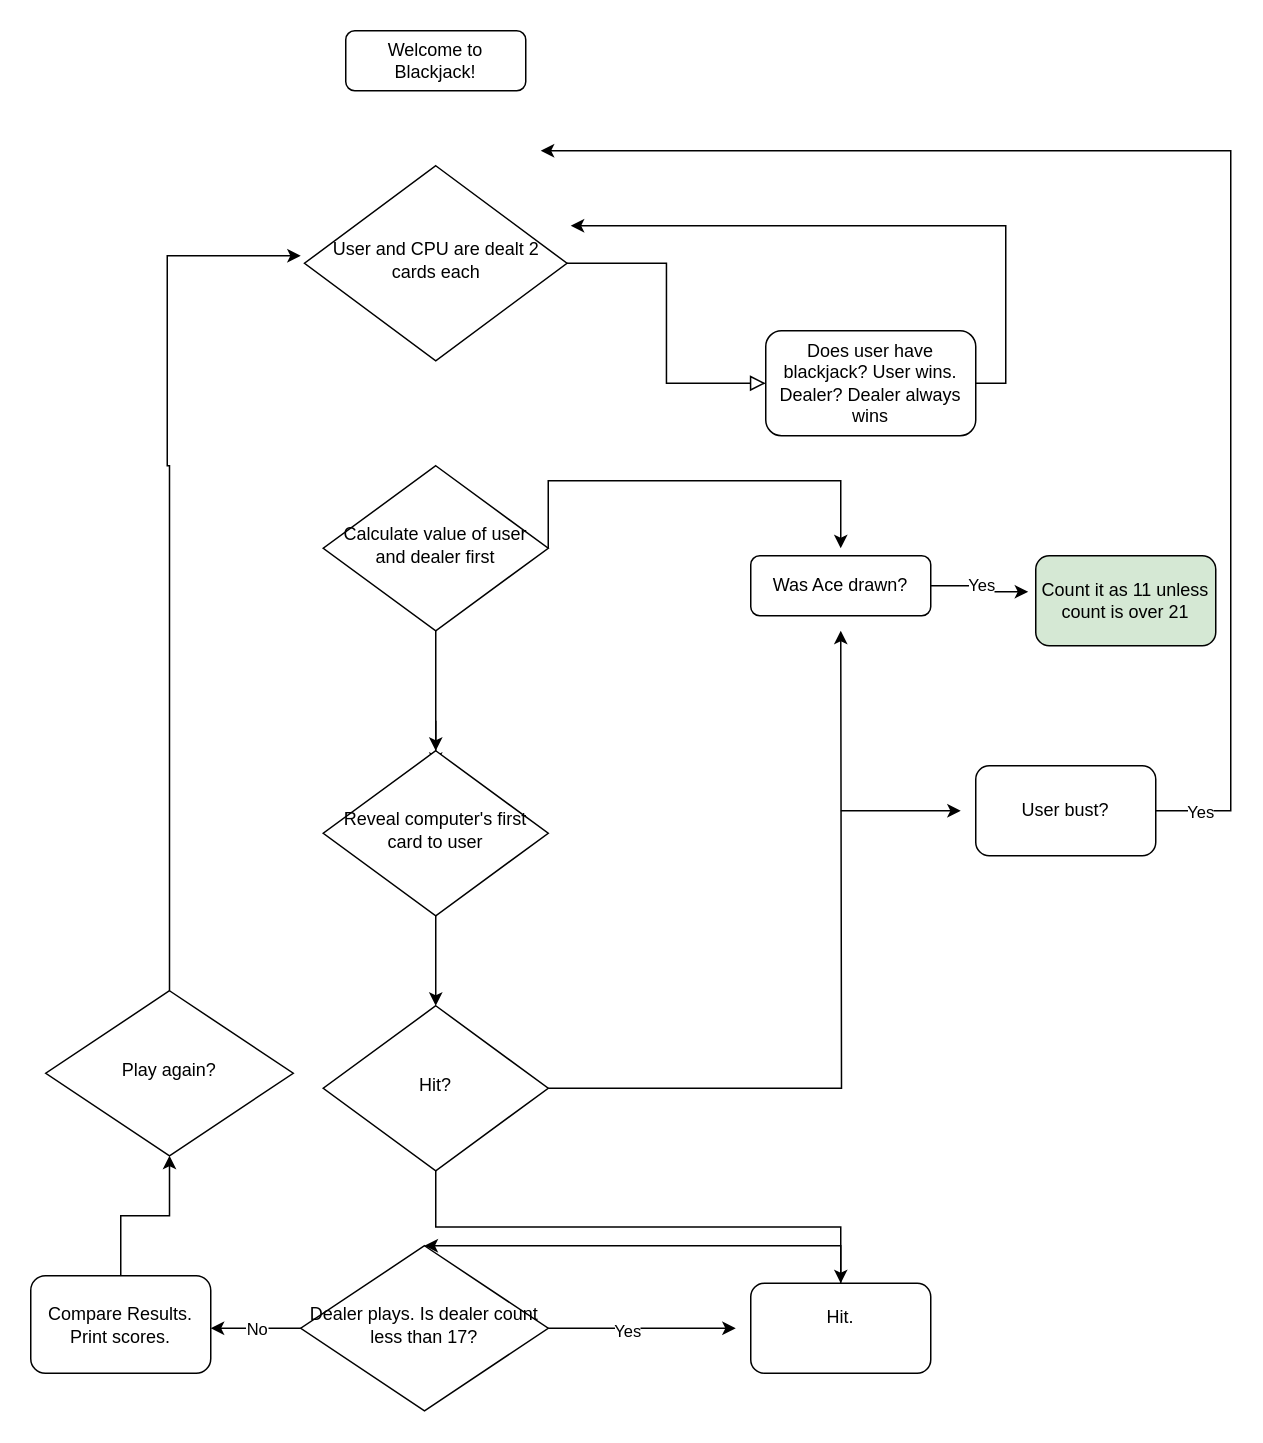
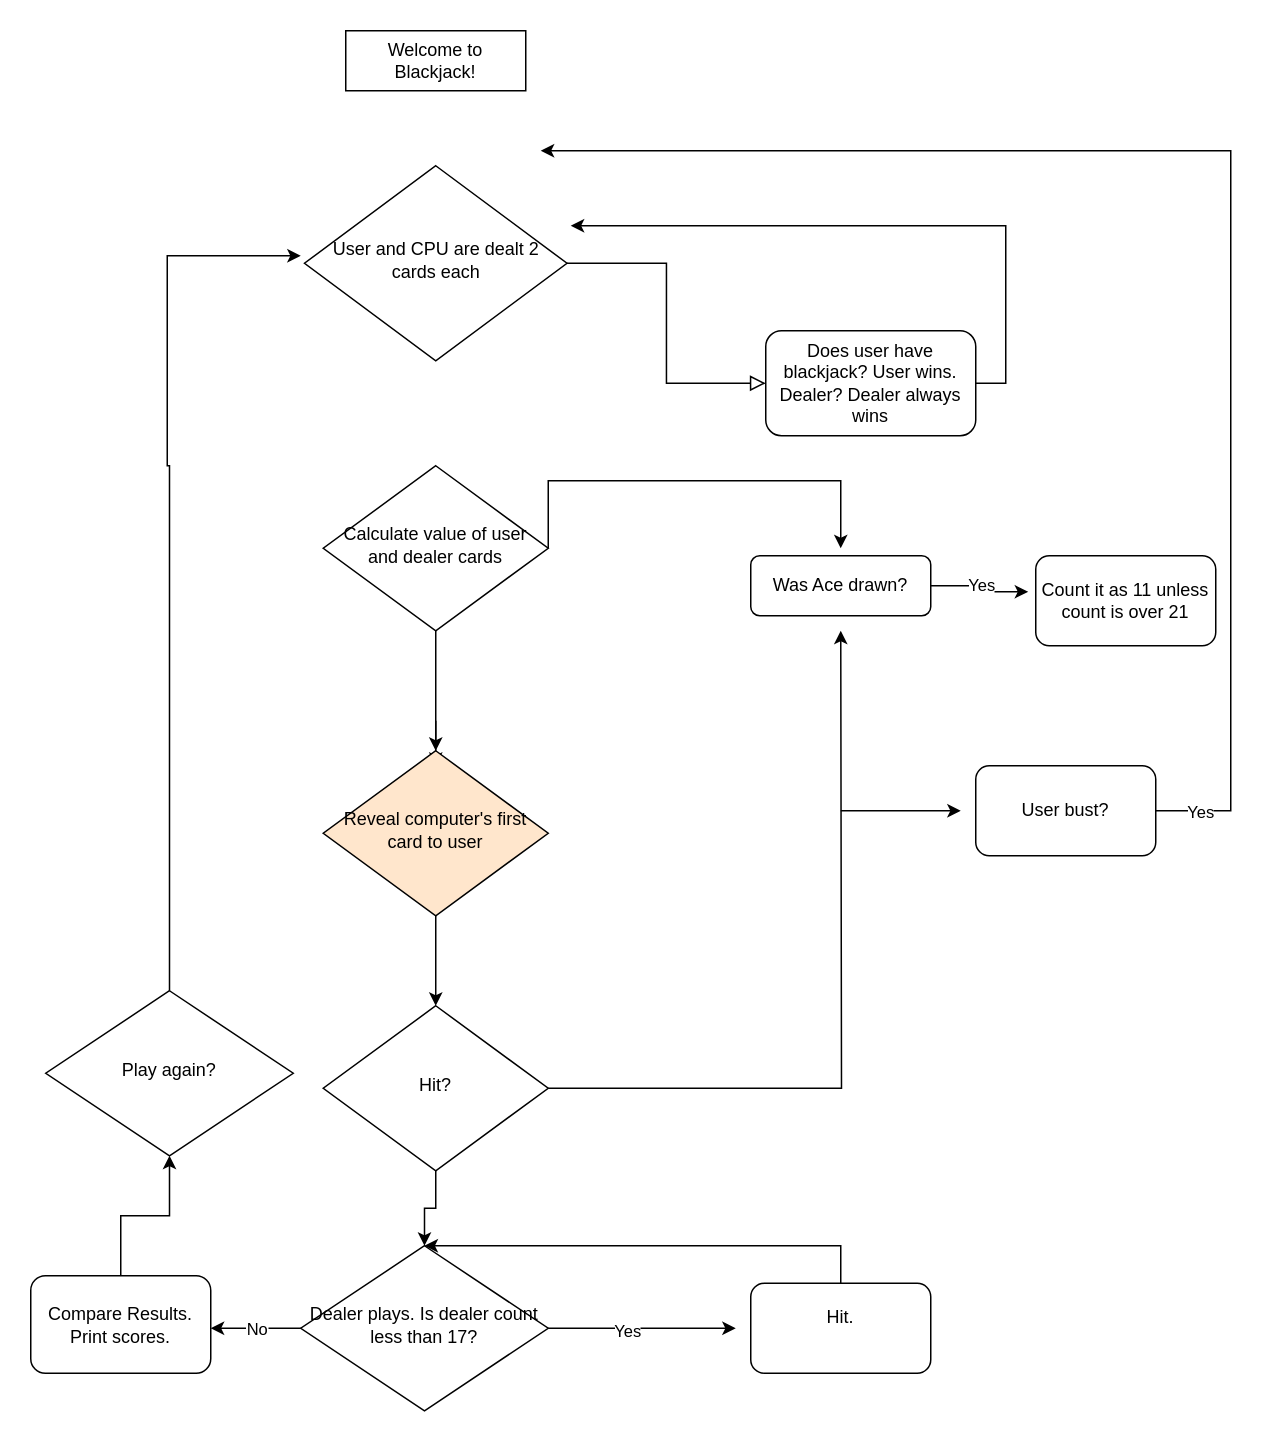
node "Welcome to Blackjack!": shape rounded rectangle -> rectangle
node "Calculate value of user and dealer first": label "Calculate value of user and dealer first" -> "Calculate value of user and dealer cards"
node "Count it as 11 unless count is over 21": fillcolor #d5e8d4 -> #ffffff
node "Reveal computer's first card to user": fillcolor #ffffff -> #ffe6cc
edge "Hit?" -> "Hit.": now "Hit?" -> "Dealer plays. Is dealer count less than 17?"
